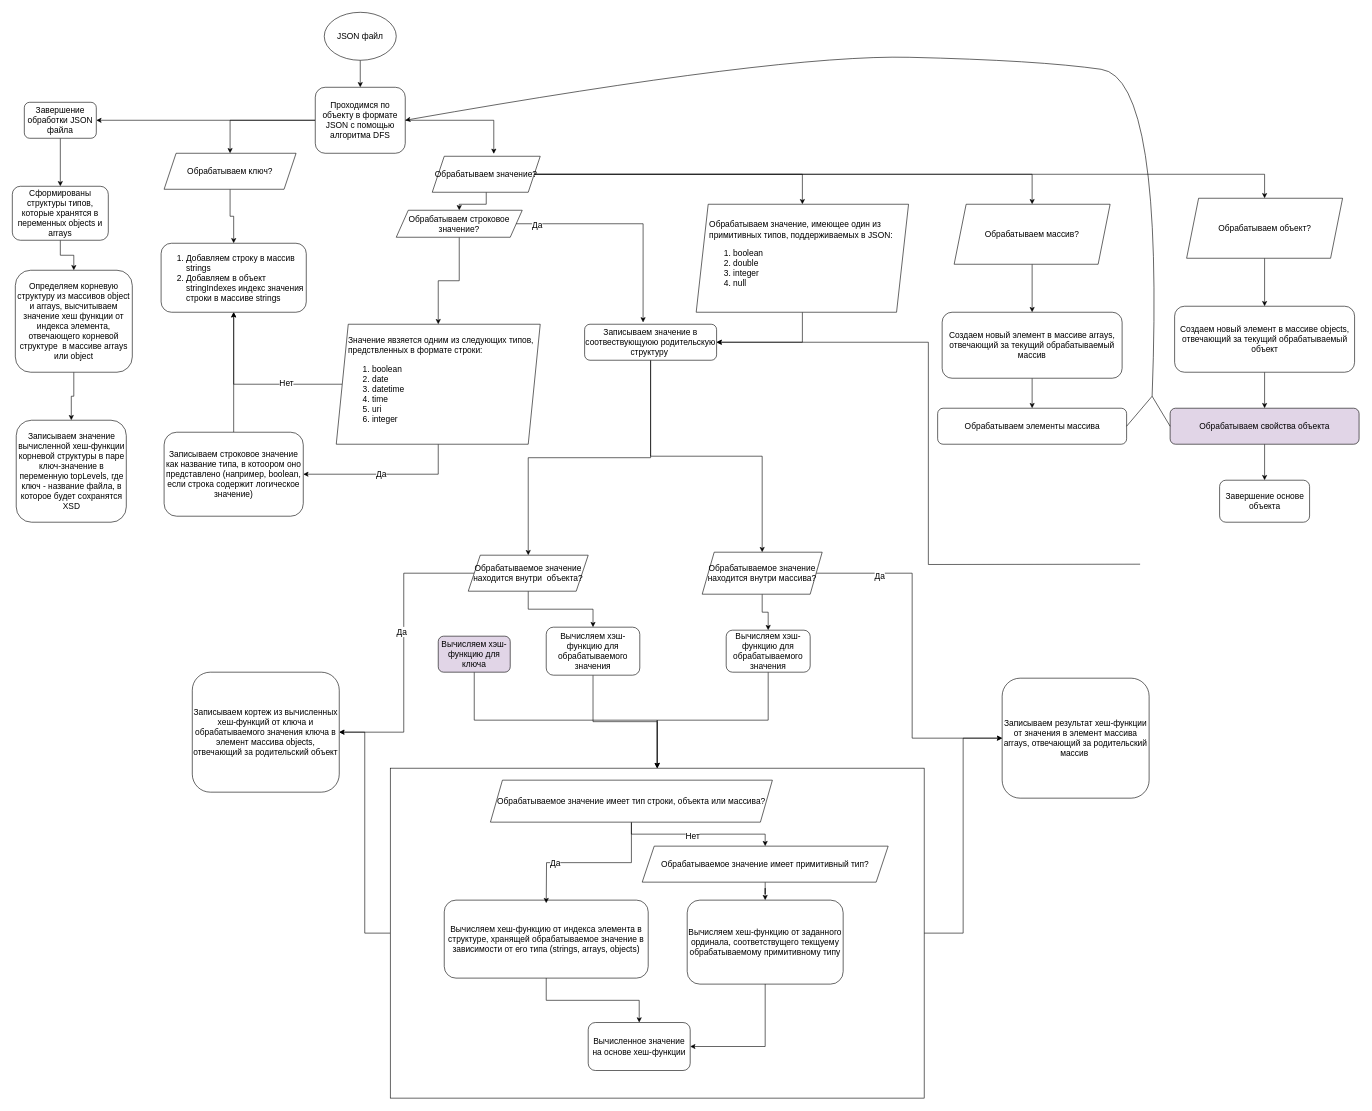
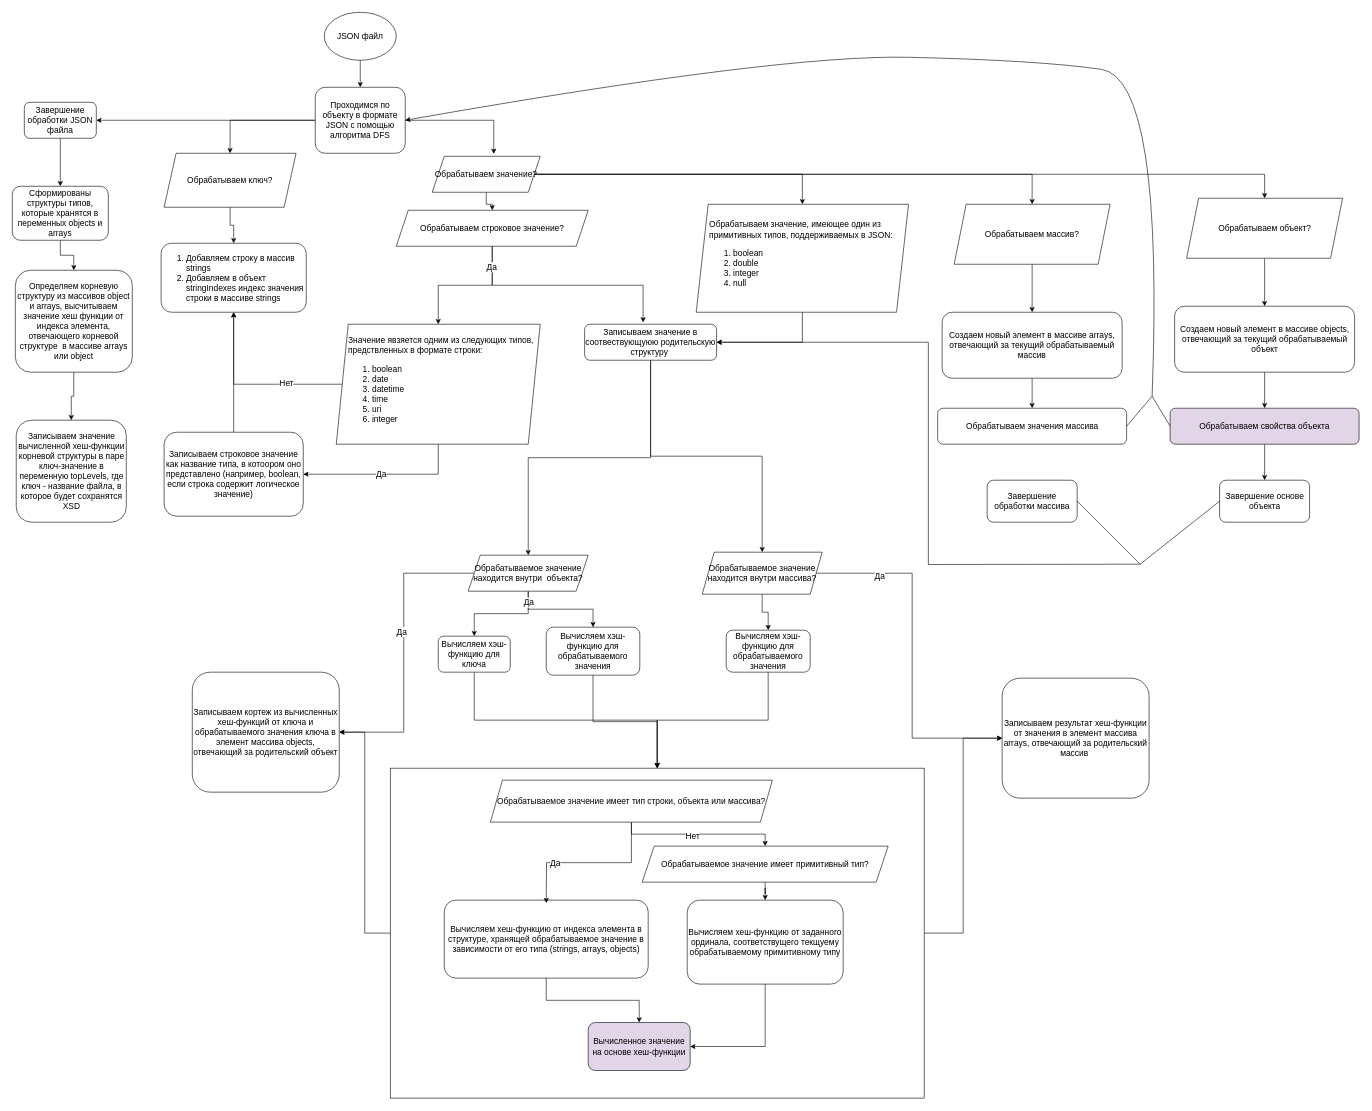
node "Обрабатываем ключ?": size 132x36 -> 132x54
node "Обрабатываем строковое значение?": size 126x27 -> 192x36
node "Обрабатываем элементы массива": label "Обрабатываем элементы массива" -> "Обрабатываем значения массива"
node "Завершение обработки массива": added
edge "Завершение обработки массива" -- "Завершение основе объекта": added
edge "Обрабатываемое значение находится внутри объекта?" -> "Вычисляем хэш-функцию для ключа": added, label "Да"
node "Вычисляем хэш-функцию для ключа": fillcolor #e1d5e7 -> #ffffff
node "Вычисленное значение на основе хеш-функции": fillcolor #ffffff -> #e1d5e7
